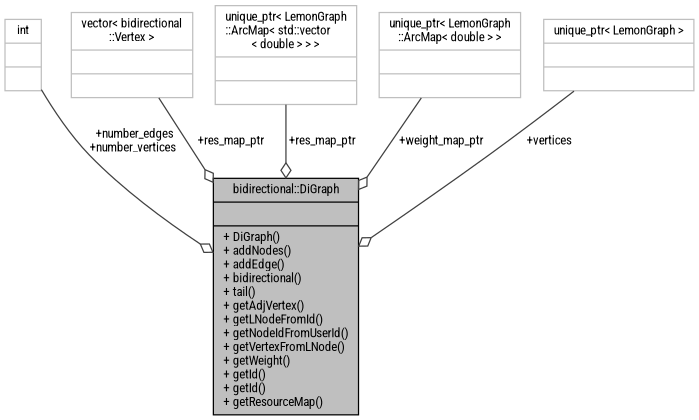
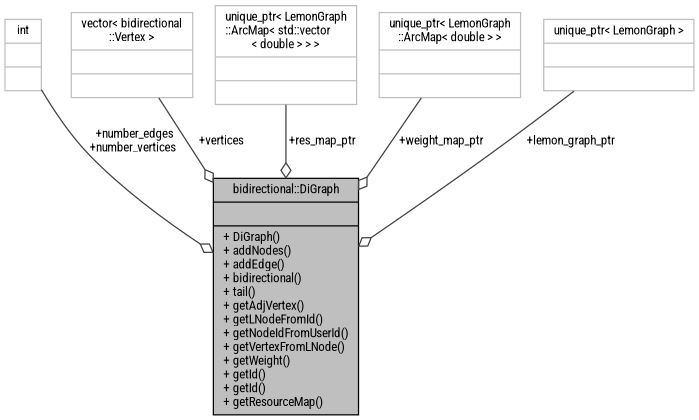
edge "vector< bidirectional" -> "bidirectional::DiGraph": label " +res_map_ptr" -> " +vertices"
edge "unique_ptr< LemonGraph >" -> "bidirectional::DiGraph": label " +vertices" -> " +lemon_graph_ptr"
